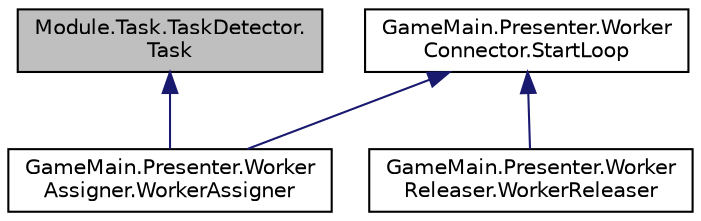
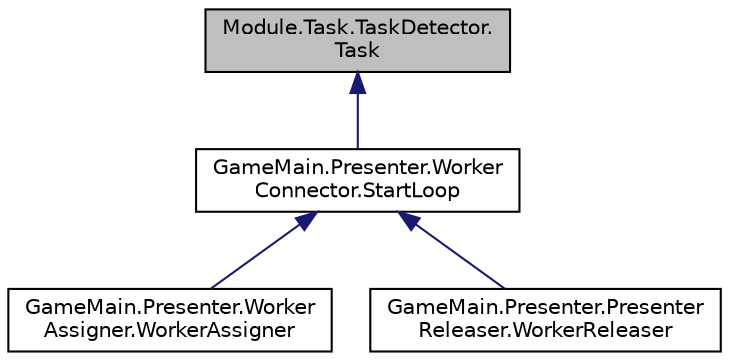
edge "GameMain.Presenter.Worker Assigner.WorkerAssigner" -> "Module.Task.TaskDetector. Task": now "GameMain.Presenter.Worker Connector.StartLoop" -> "Module.Task.TaskDetector. Task"
node "GameMain.Presenter.Worker Releaser.WorkerReleaser": label "GameMain.Presenter.Worker Releaser.WorkerReleaser" -> "GameMain.Presenter.Presenter Releaser.WorkerReleaser"
